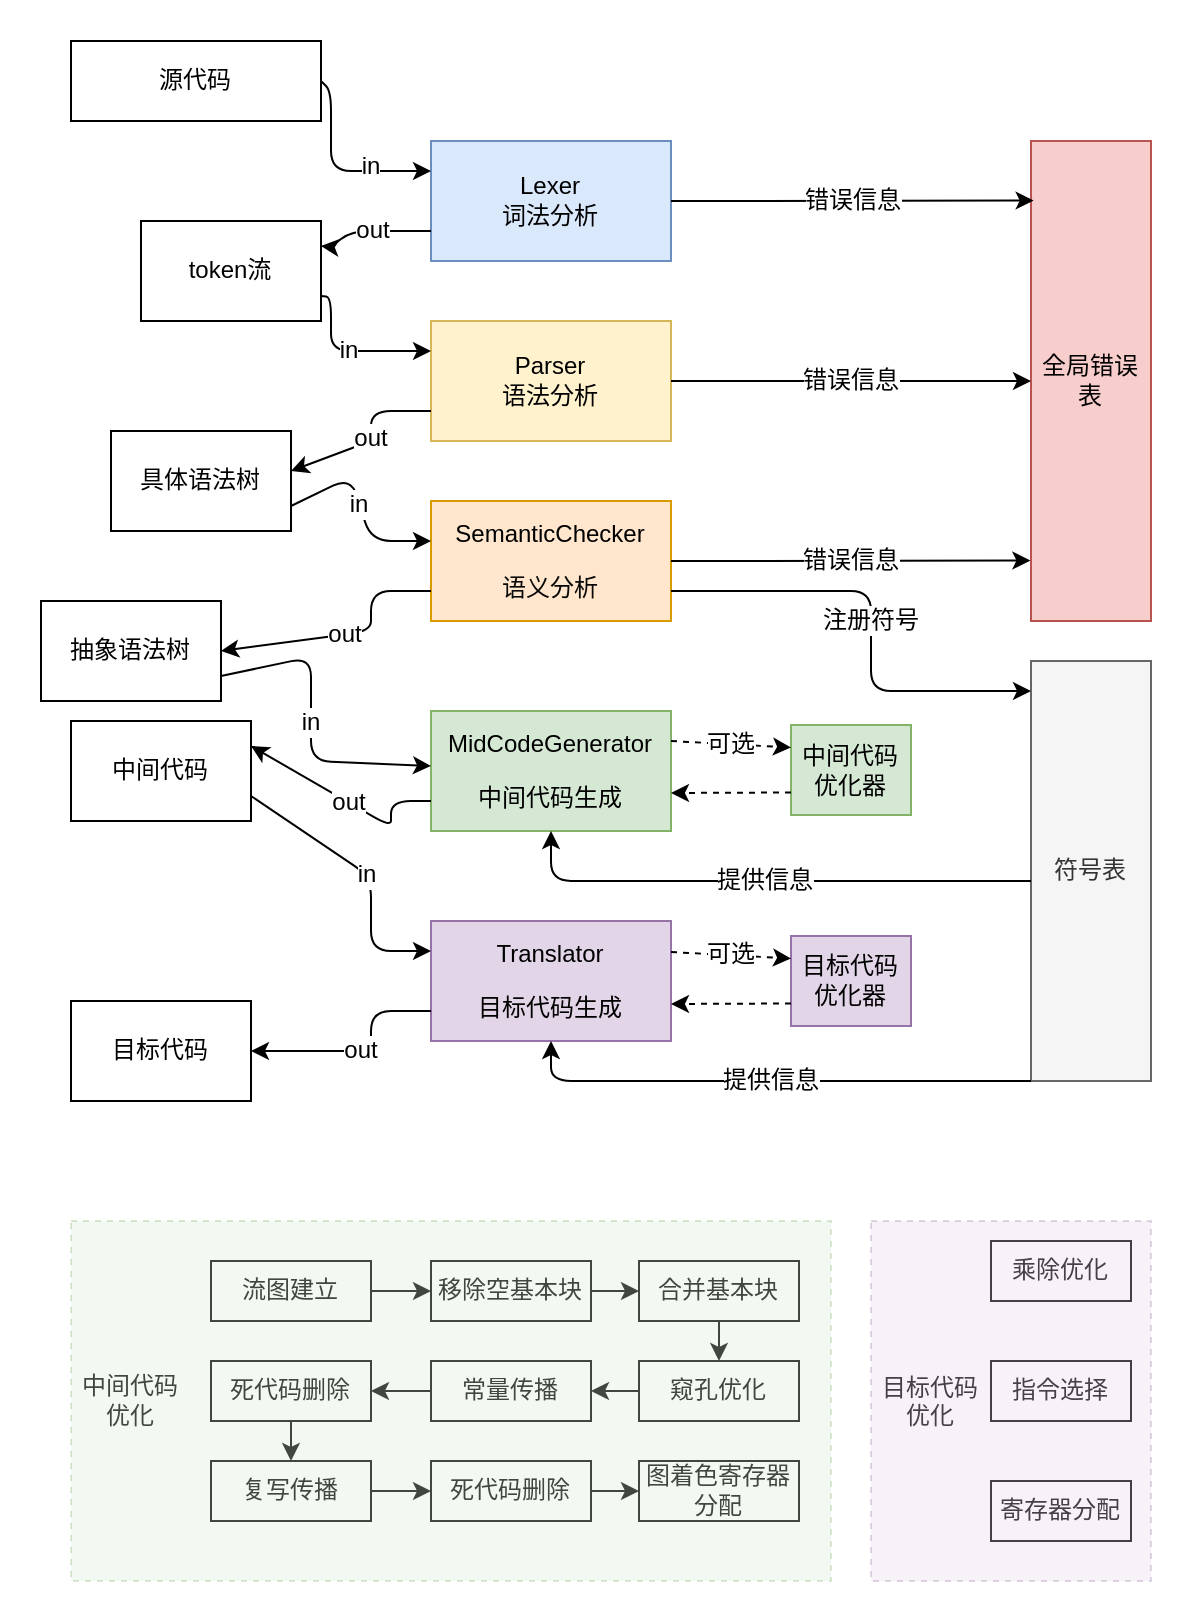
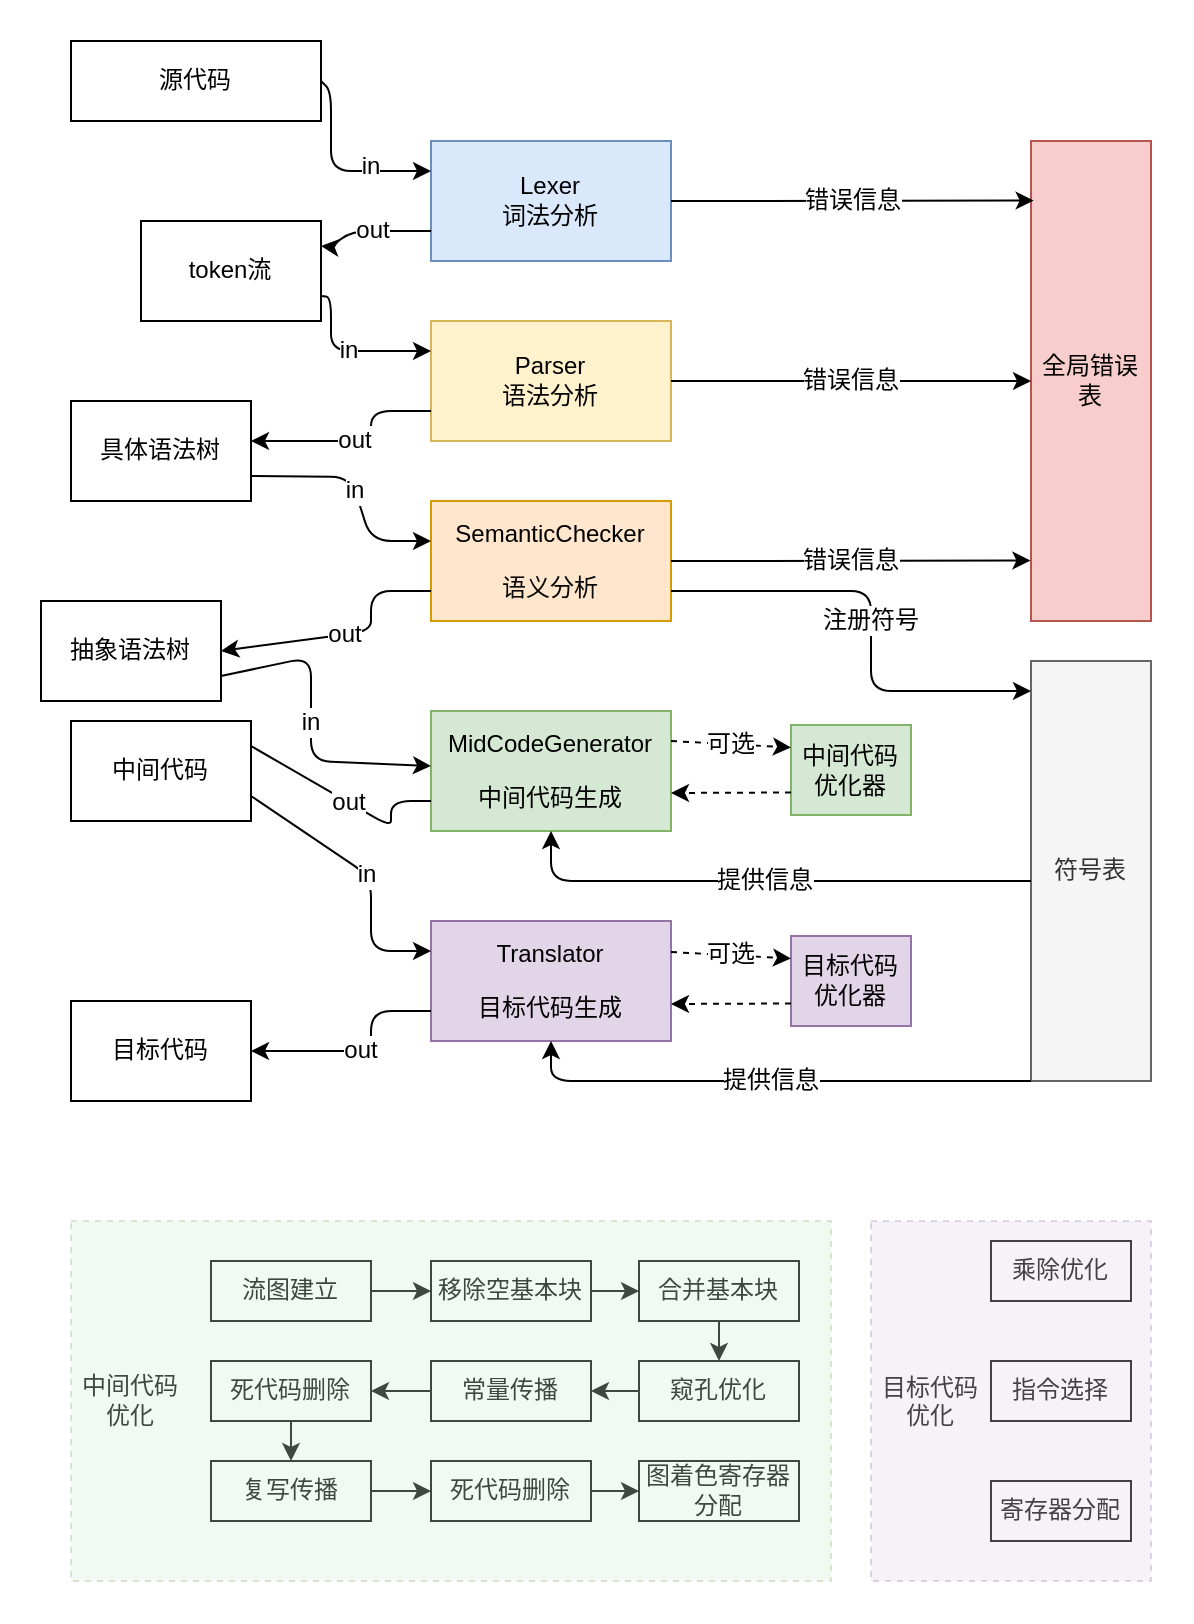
node "具体语法树": moved (201, 481) -> (161, 451)
edge "MidCodeGenerator中间代码生成" -> "中间代码": arrowhead classic -> none
